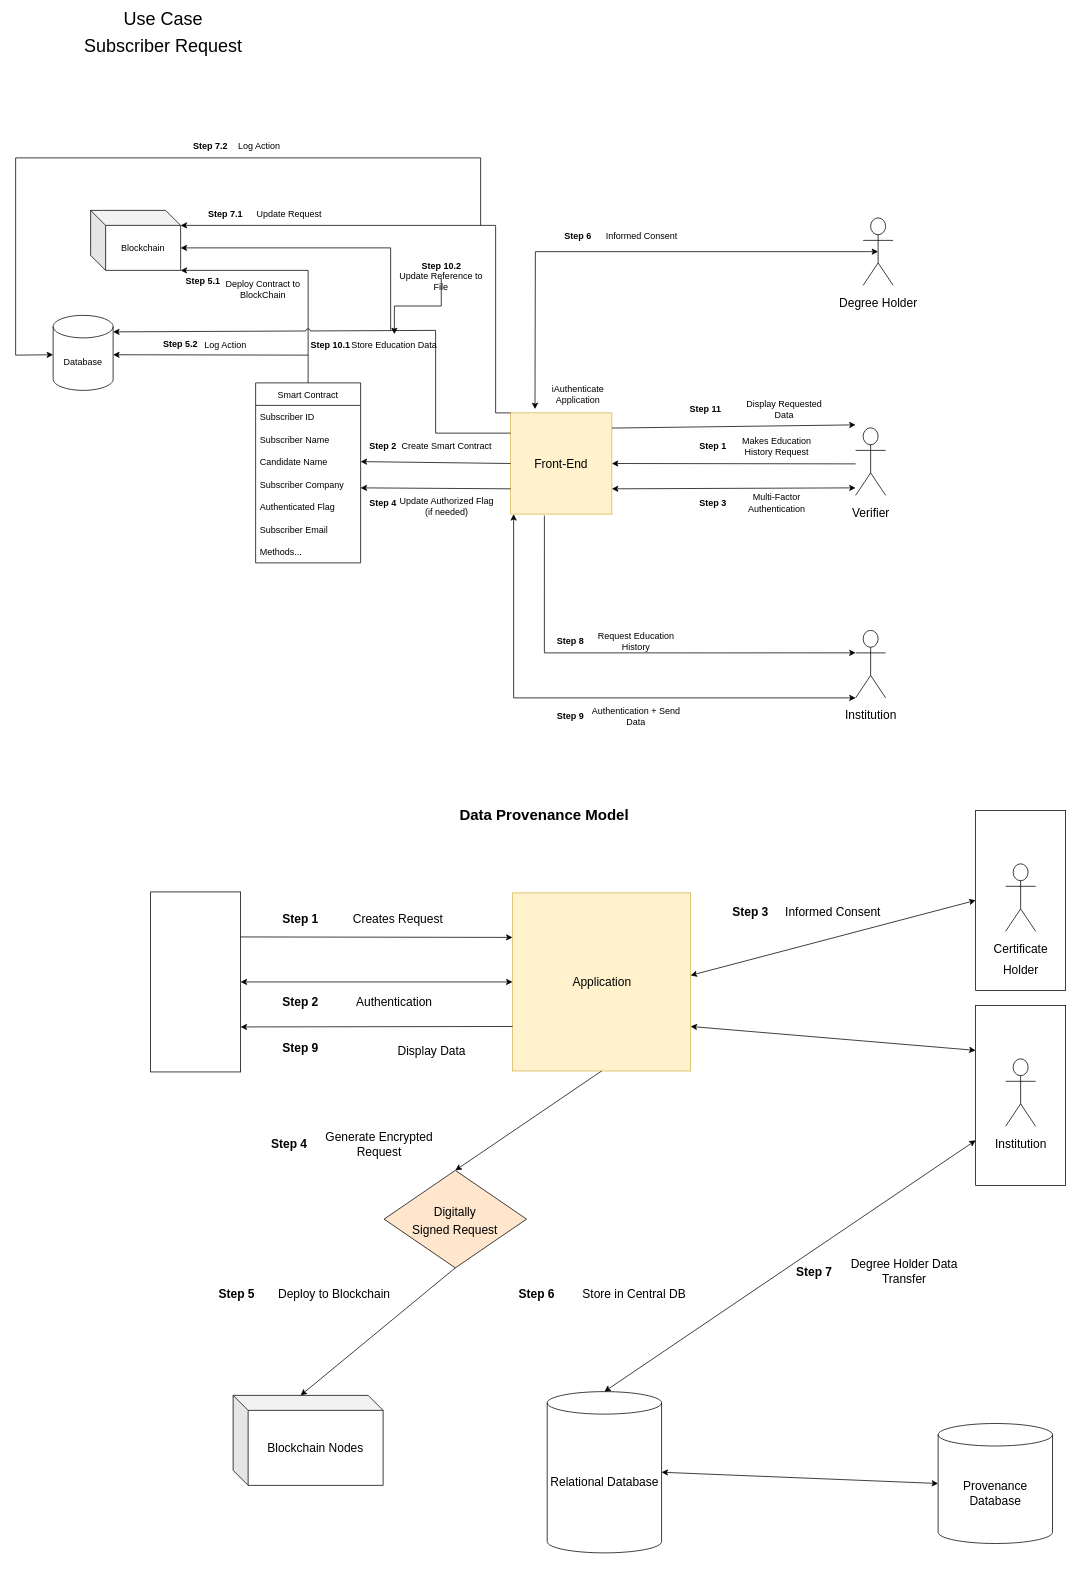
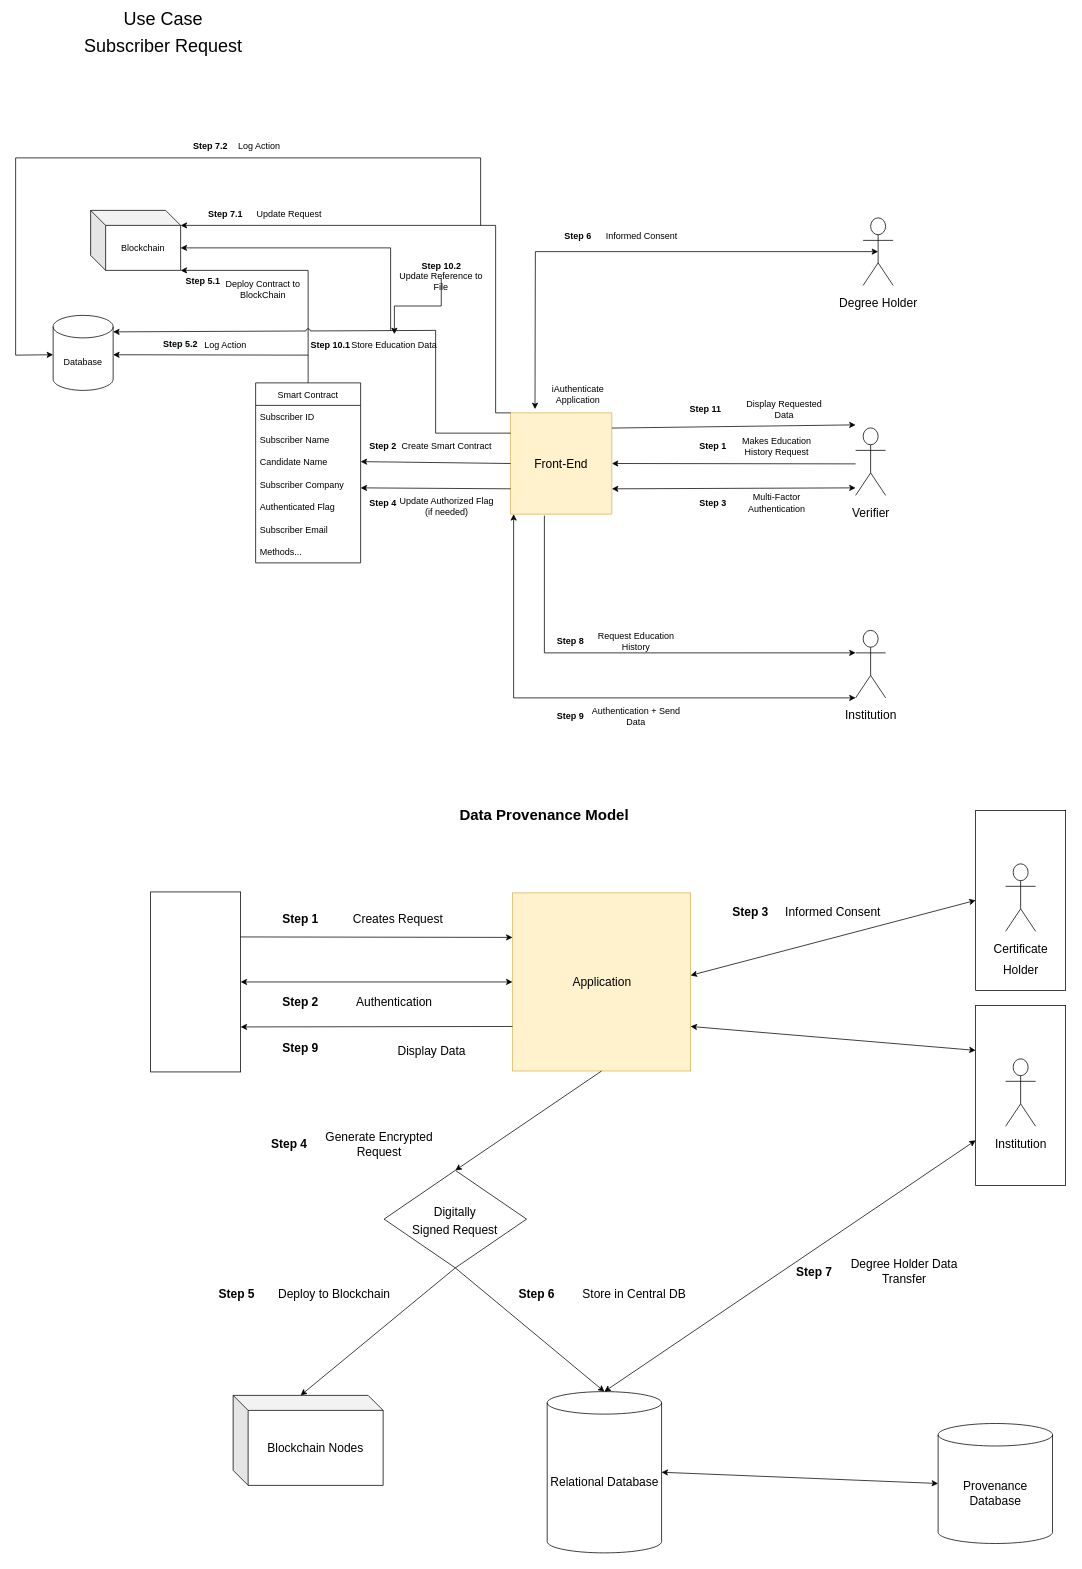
node "Digitally Signed Request": fillcolor #ffe6cc -> #ffffff
edge "Digitally Signed Request" -> "Relational Database": added
